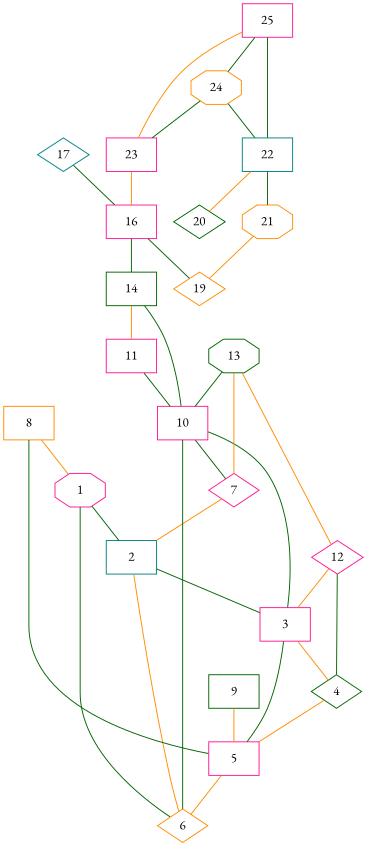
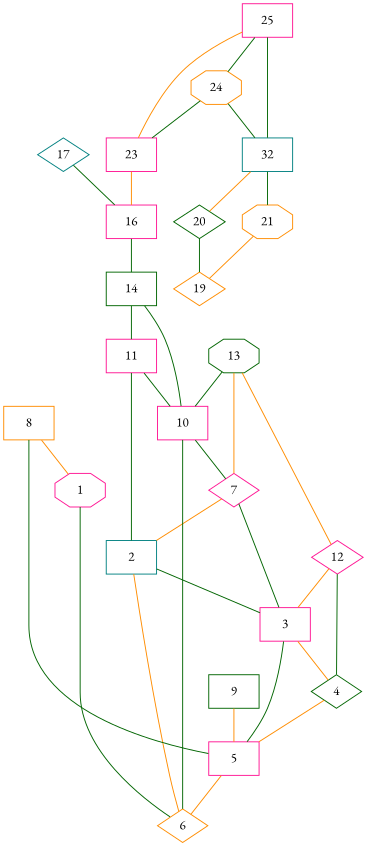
node "22": label "22" -> "32"
edge "16" -- "19": now "20" -- "19"
edge "14" -- "11": color darkorange -> darkgreen
edge "10" -- "3": now "7" -- "3"
edge "1" -- "2": now "11" -- "2"
